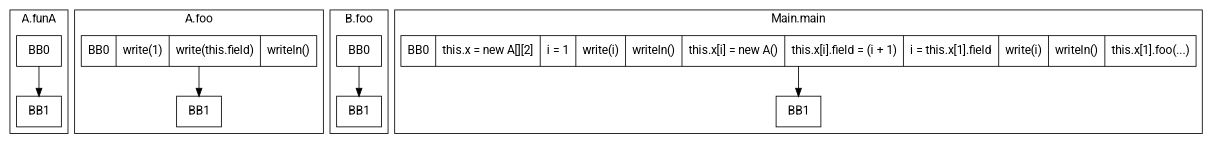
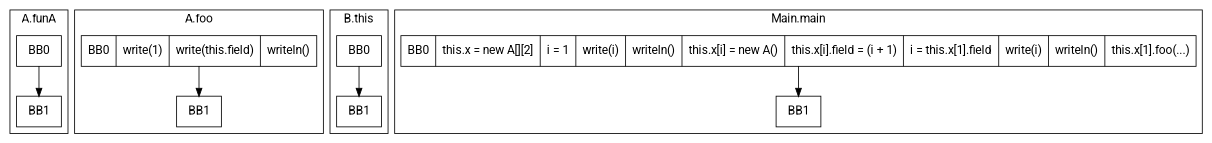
cluster "B.foo": label "B.foo" -> "B.this"
